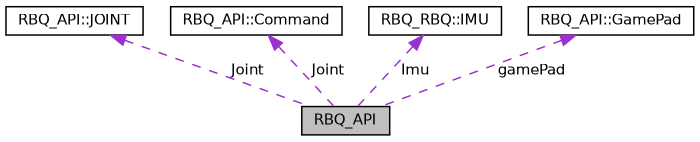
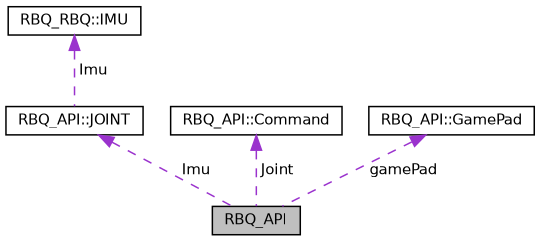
edge "RBQ_API" -> "RBQ_API::JOINT": label " Joint" -> " Imu"
edge "RBQ_API" -> "RBQ_RBQ::IMU": now "RBQ_API::JOINT" -> "RBQ_RBQ::IMU"
